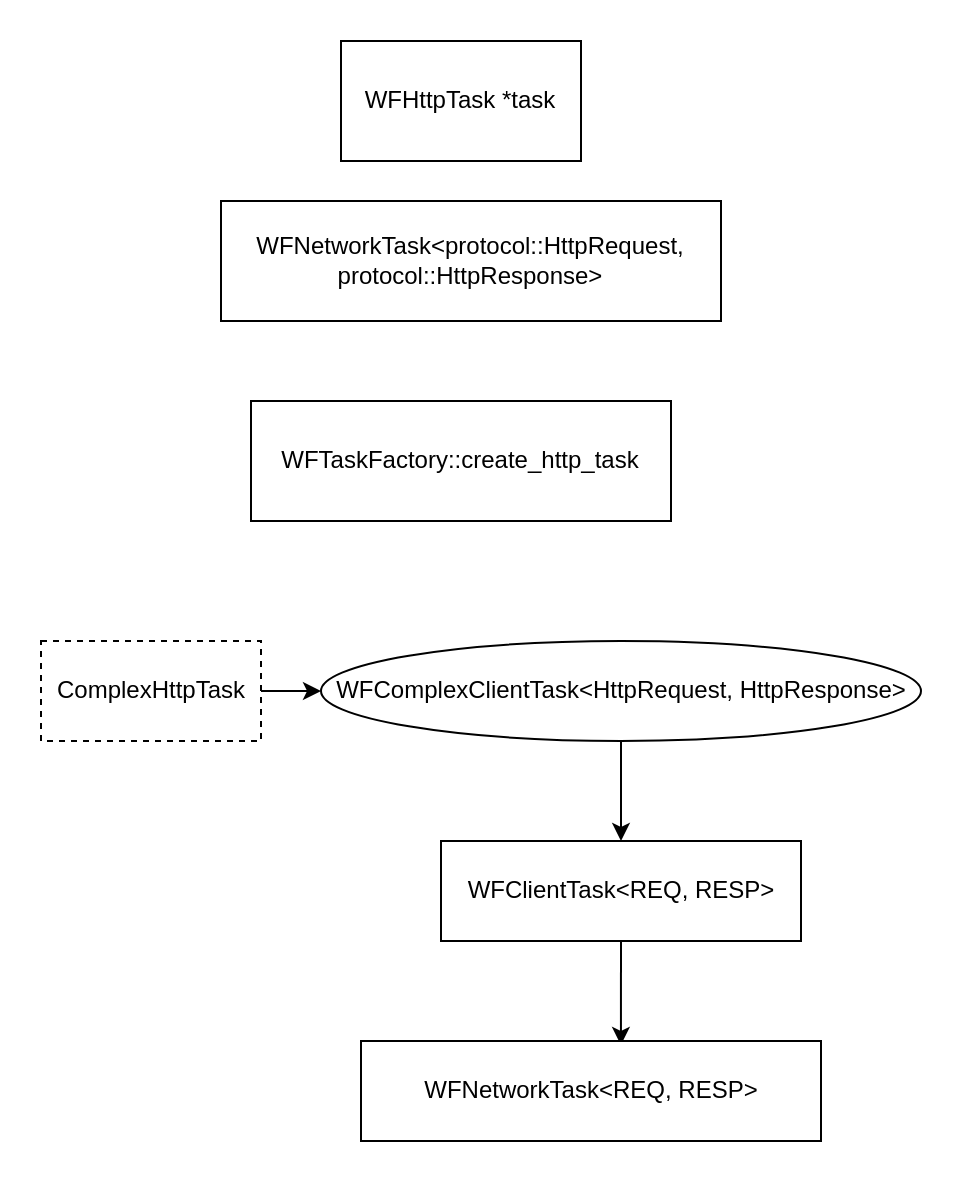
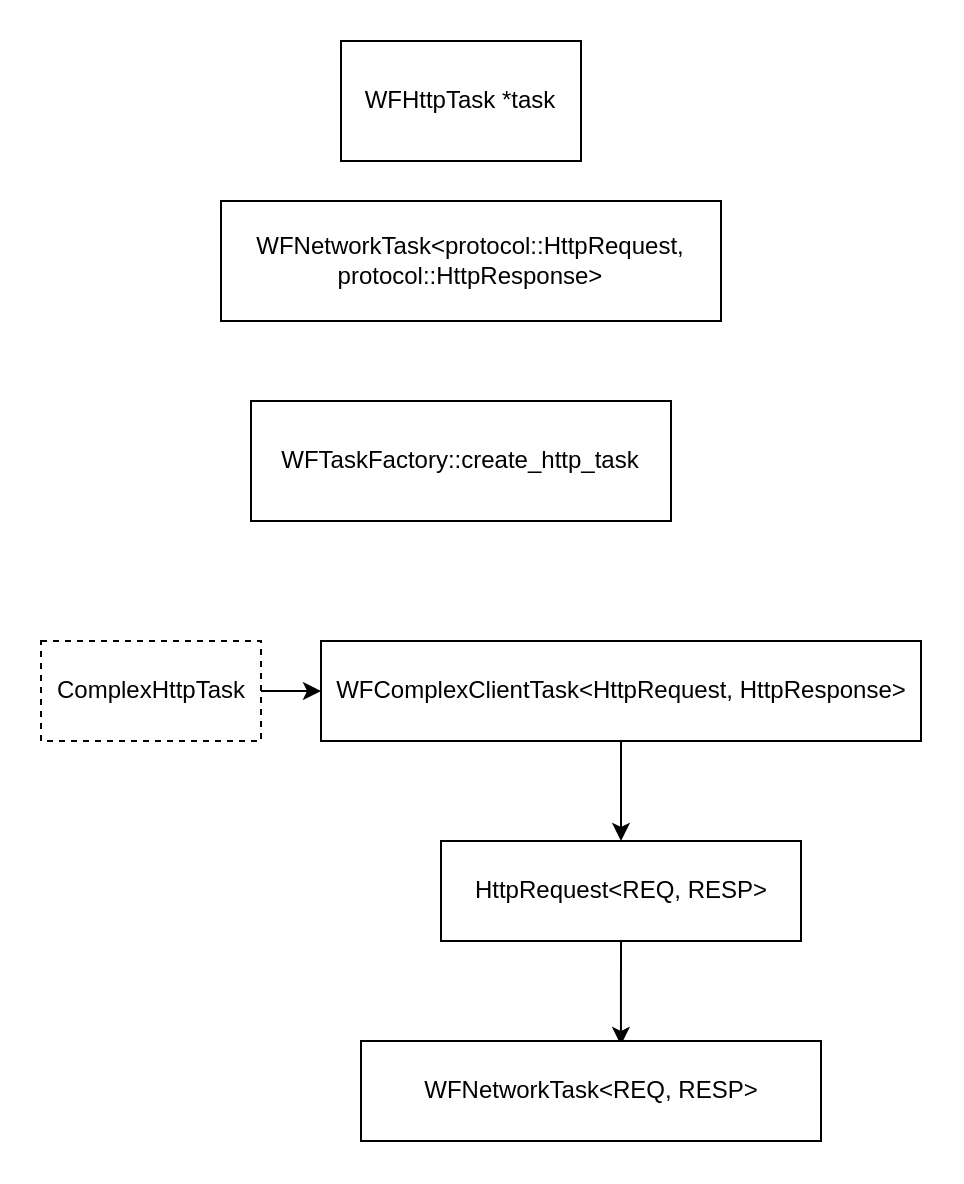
node "WFComplexClientTask<HttpRequest, HttpResponse>": shape ellipse -> rectangle
node "WFClientTask<REQ, RESP>": label "WFClientTask<REQ, RESP>" -> "HttpRequest<REQ, RESP>"
